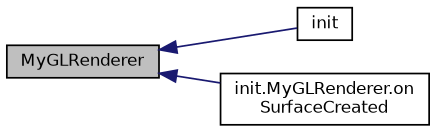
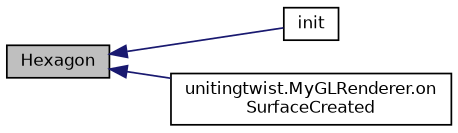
node "MyGLRenderer": label "MyGLRenderer" -> "Hexagon"
node "init.MyGLRenderer.on SurfaceCreated": label "init.MyGLRenderer.on SurfaceCreated" -> "unitingtwist.MyGLRenderer.on SurfaceCreated"
